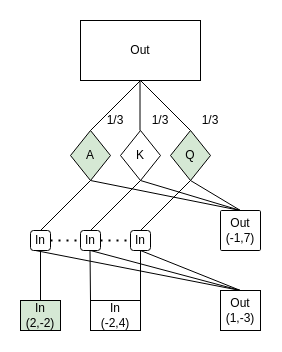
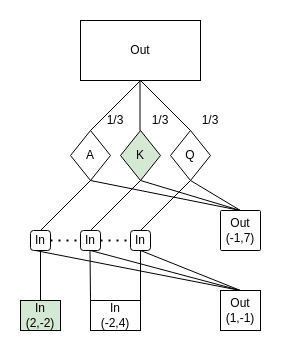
node "A": fillcolor #d5e8d4 -> #ffffff
node "K": fillcolor #ffffff -> #d5e8d4
node "Q": fillcolor #d5e8d4 -> #ffffff
node "Out (1,-3)": label "Out (1,-3)" -> "Out (1,-1)"
